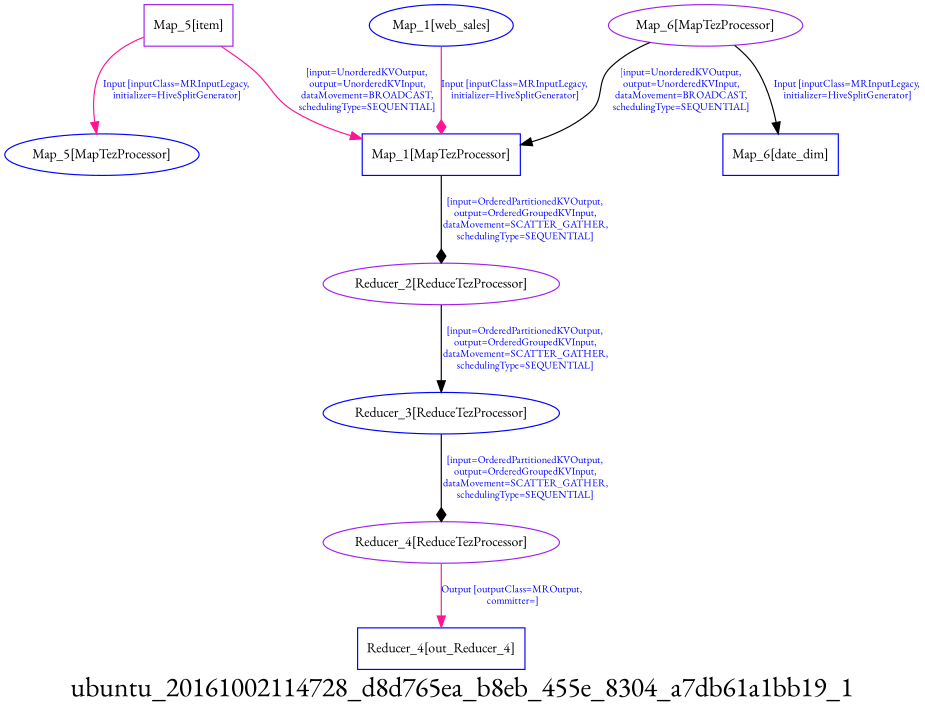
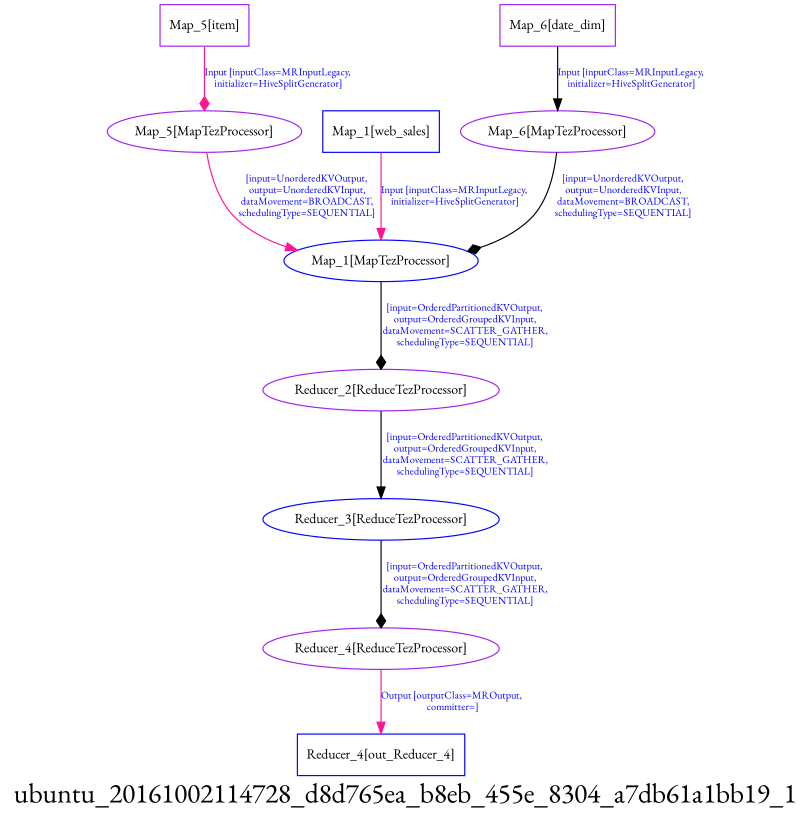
node "Map_1[web_sales]": shape ellipse -> box
edge "Map_5[item]" -> "Map_5[MapTezProcessor]": arrowhead normal -> diamond
edge "Map_6[MapTezProcessor]" -> "Map_6[date_dim]": reversed
edge "Map_1[web_sales]" -> "Map_1[MapTezProcessor]": arrowhead diamond -> normal
edge "Map_6[MapTezProcessor]" -> "Map_1[MapTezProcessor]": arrowhead normal -> diamond
edge "Map_5[item]" -> "Map_1[MapTezProcessor]": now "Map_5[MapTezProcessor]" -> "Map_1[MapTezProcessor]"
node "Map_5[MapTezProcessor]": color blue -> purple
node "Map_1[MapTezProcessor]": shape box -> ellipse
node "Map_6[date_dim]": color blue -> purple
